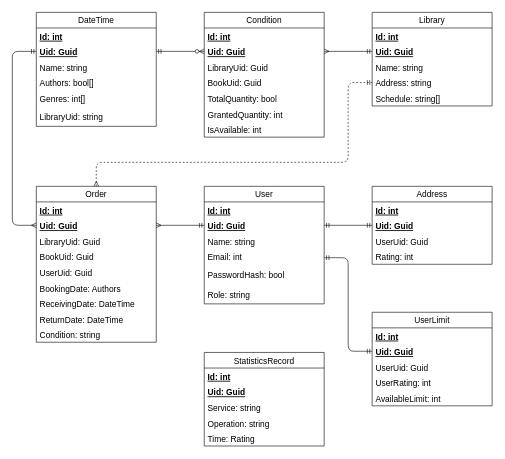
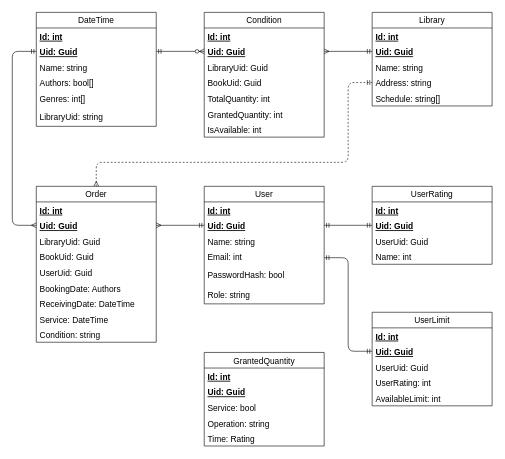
node "TotalQuantity: bool": label "TotalQuantity: bool" -> "TotalQuantity: int"
node "Address": label "Address" -> "UserRating"
node "Rating: int": label "Rating: int" -> "Name: int"
node "ReturnDate: DateTime": label "ReturnDate: DateTime" -> "Service: DateTime"
node "StatisticsRecord": label "StatisticsRecord" -> "GrantedQuantity"
node "Service: string": label "Service: string" -> "Service: bool"
